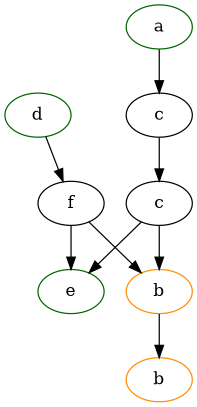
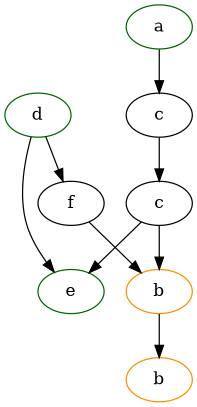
edge "f" -> "e": now "d" -> "e"
